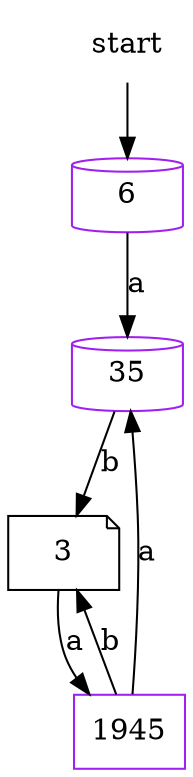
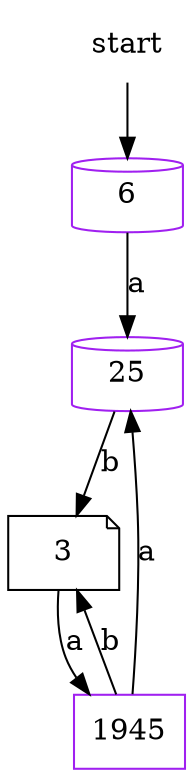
node "35": label "35" -> "25"
